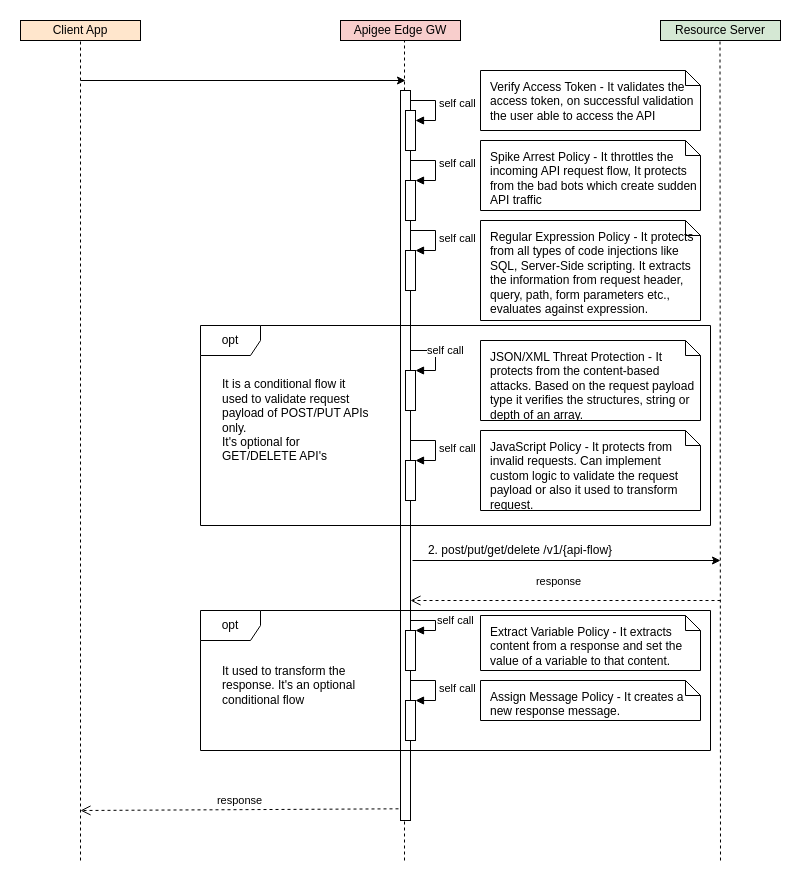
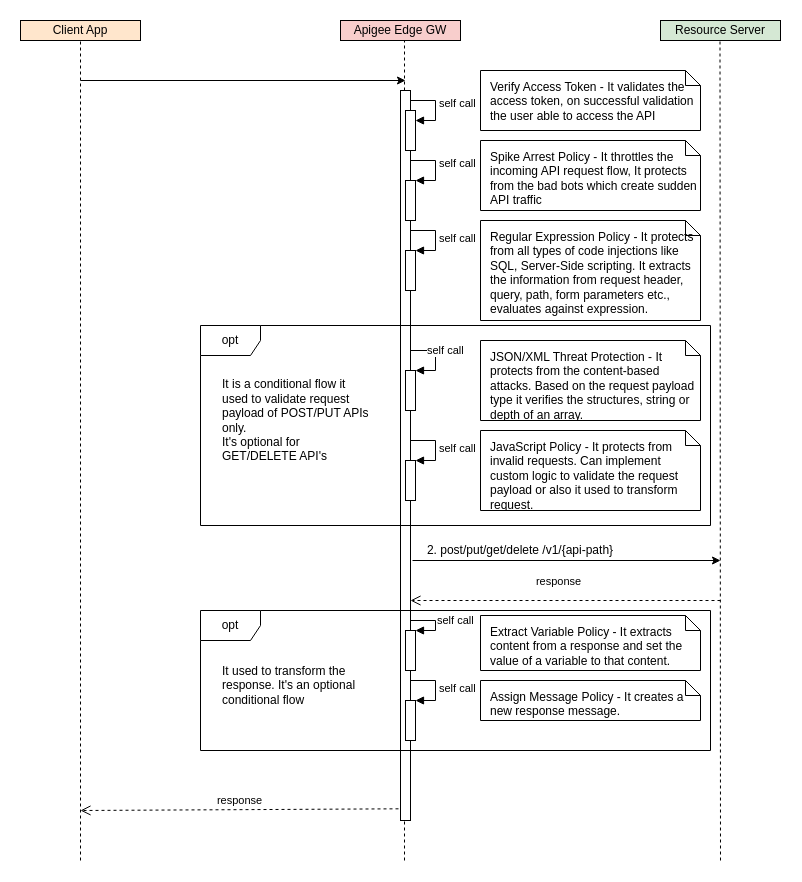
node "2. post/put/get/delete /v1/{api-flow}": label "2. post/put/get/delete /v1/{api-flow}" -> "2. post/put/get/delete /v1/{api-path}"
